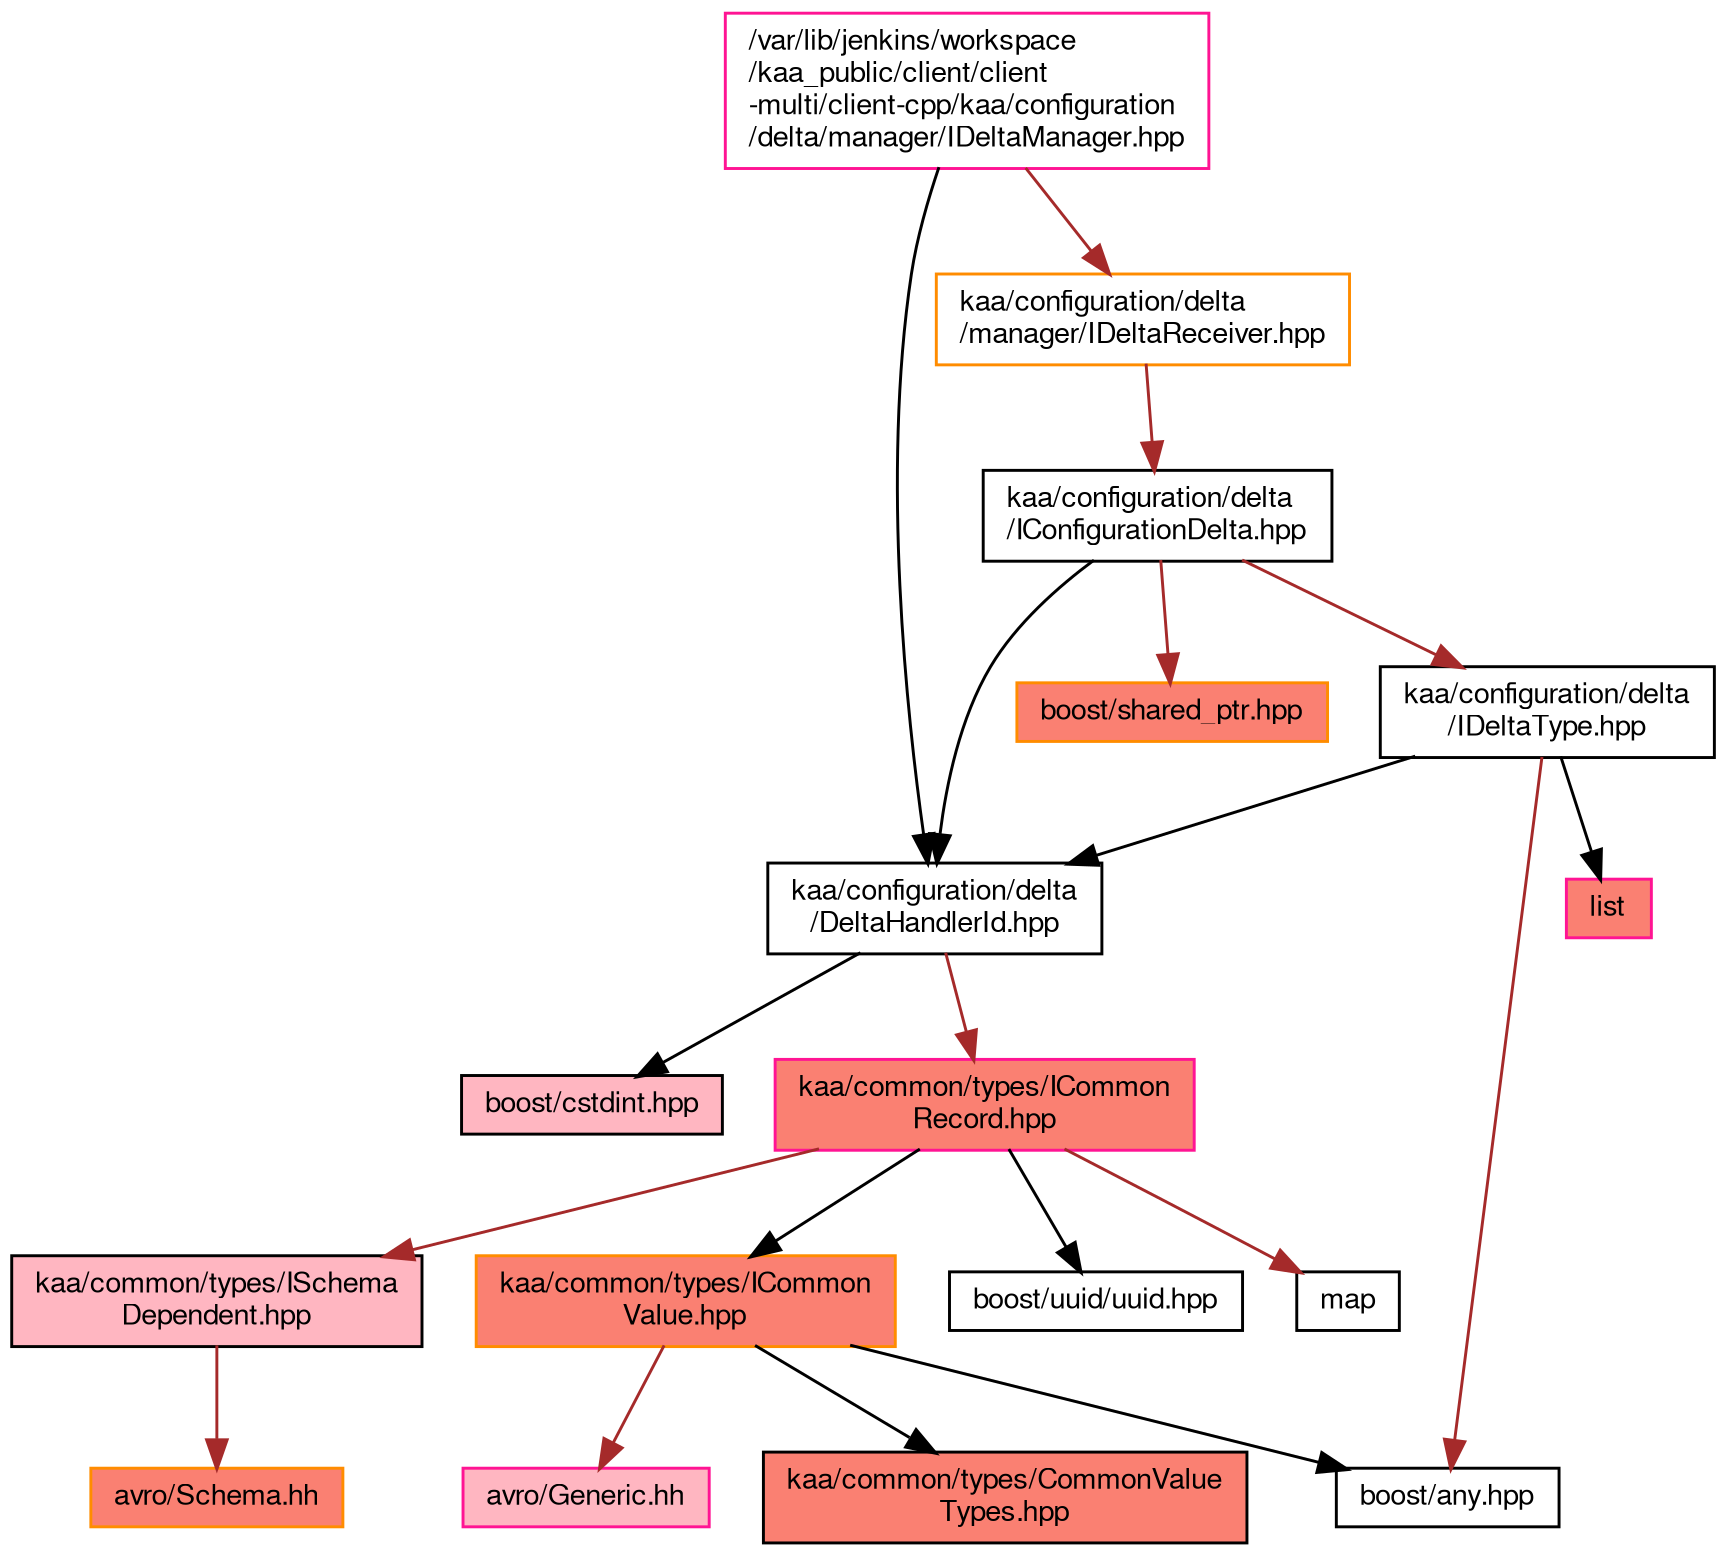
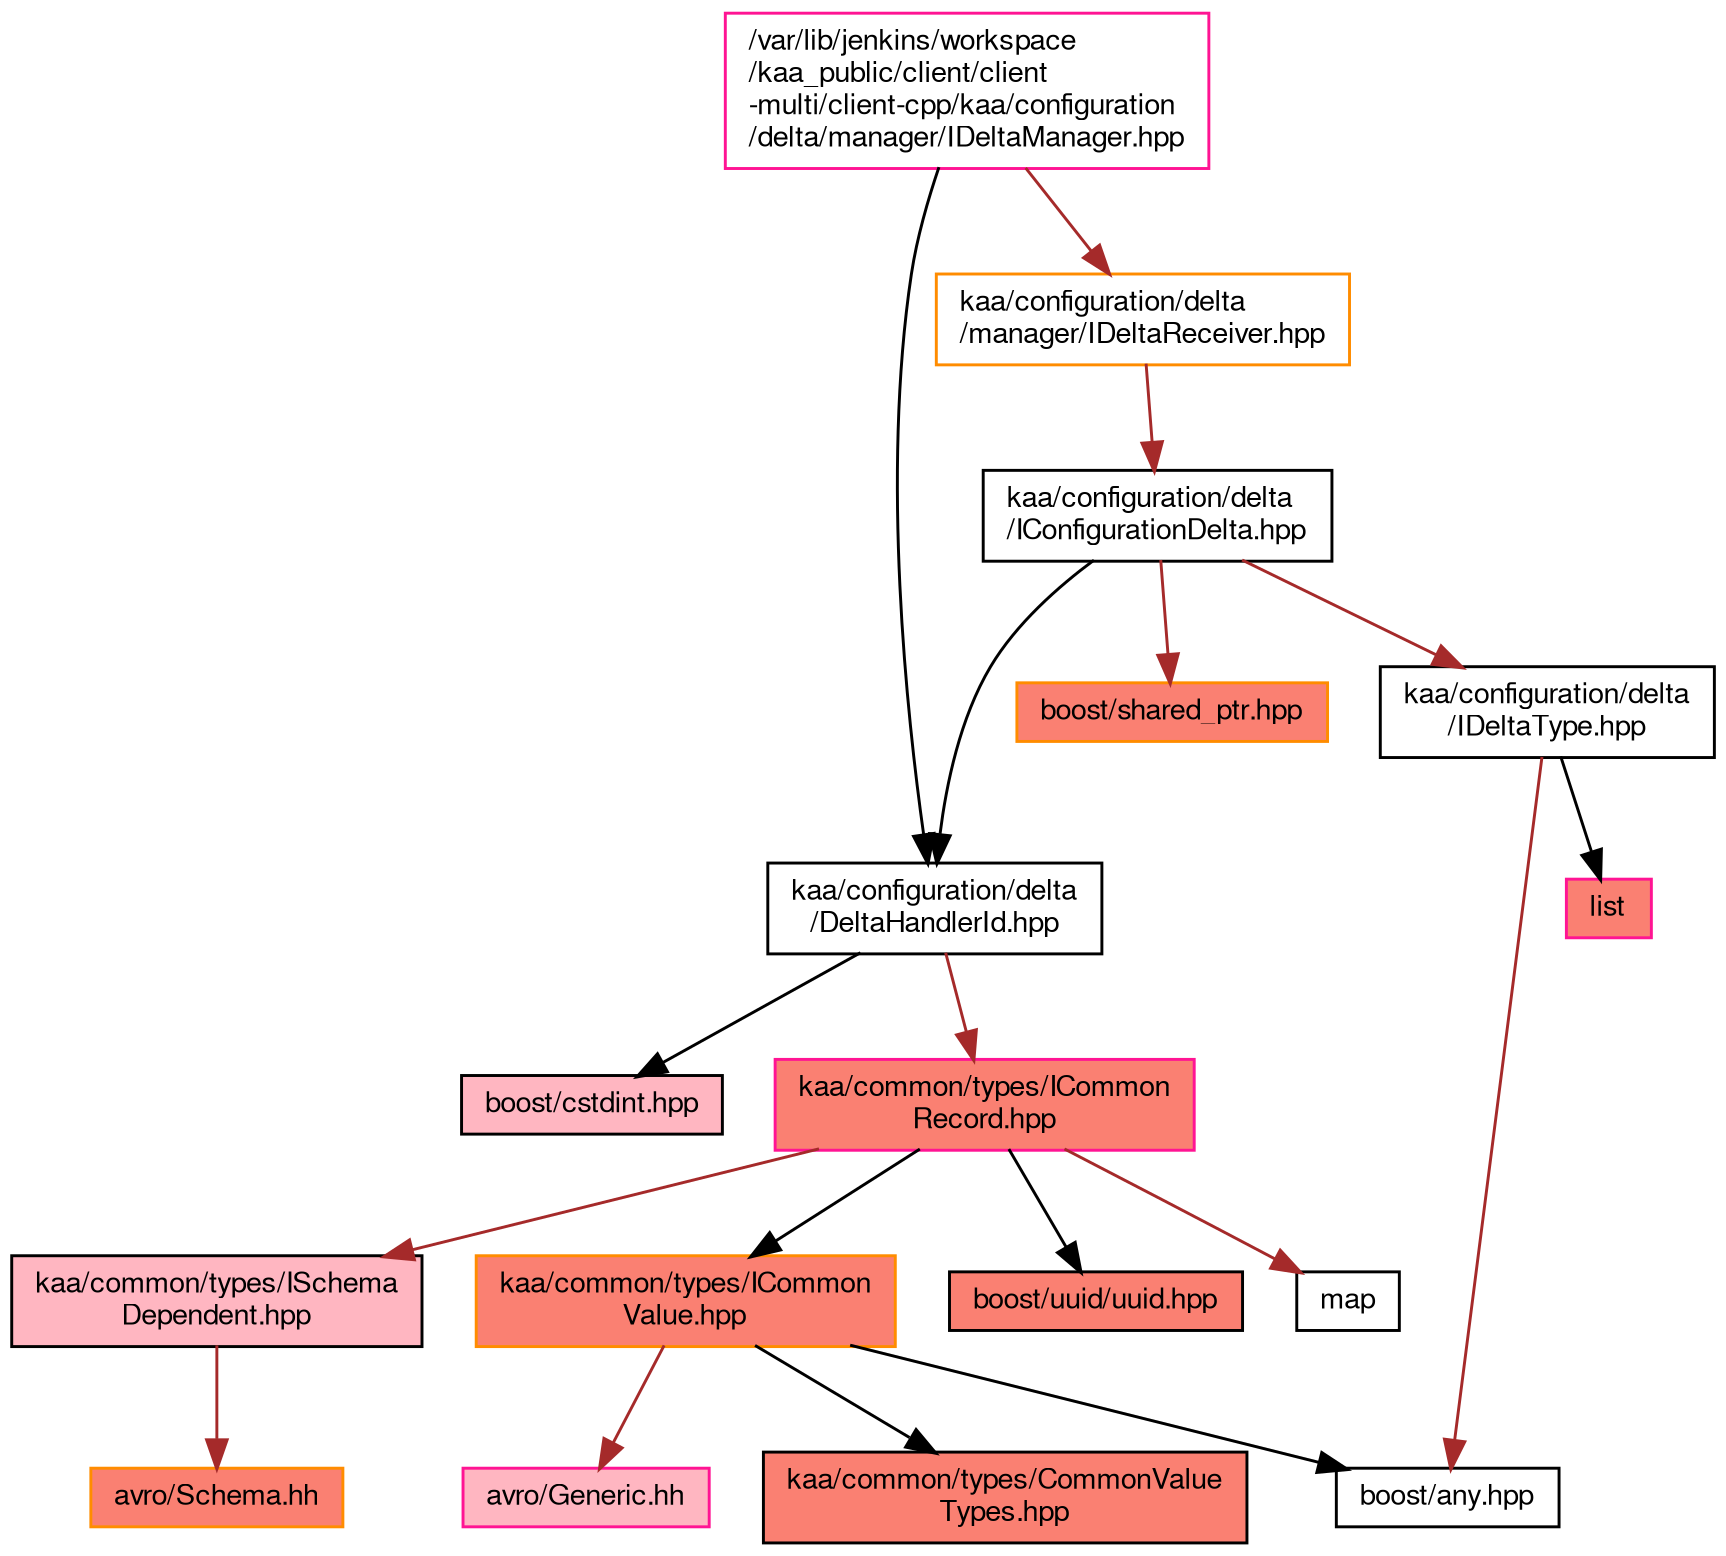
edge "kaa/configuration/delta /IDeltaType.hpp" -> "kaa/configuration/delta /DeltaHandlerId.hpp": removed
node "boost/uuid/uuid.hpp": fillcolor white -> salmon
